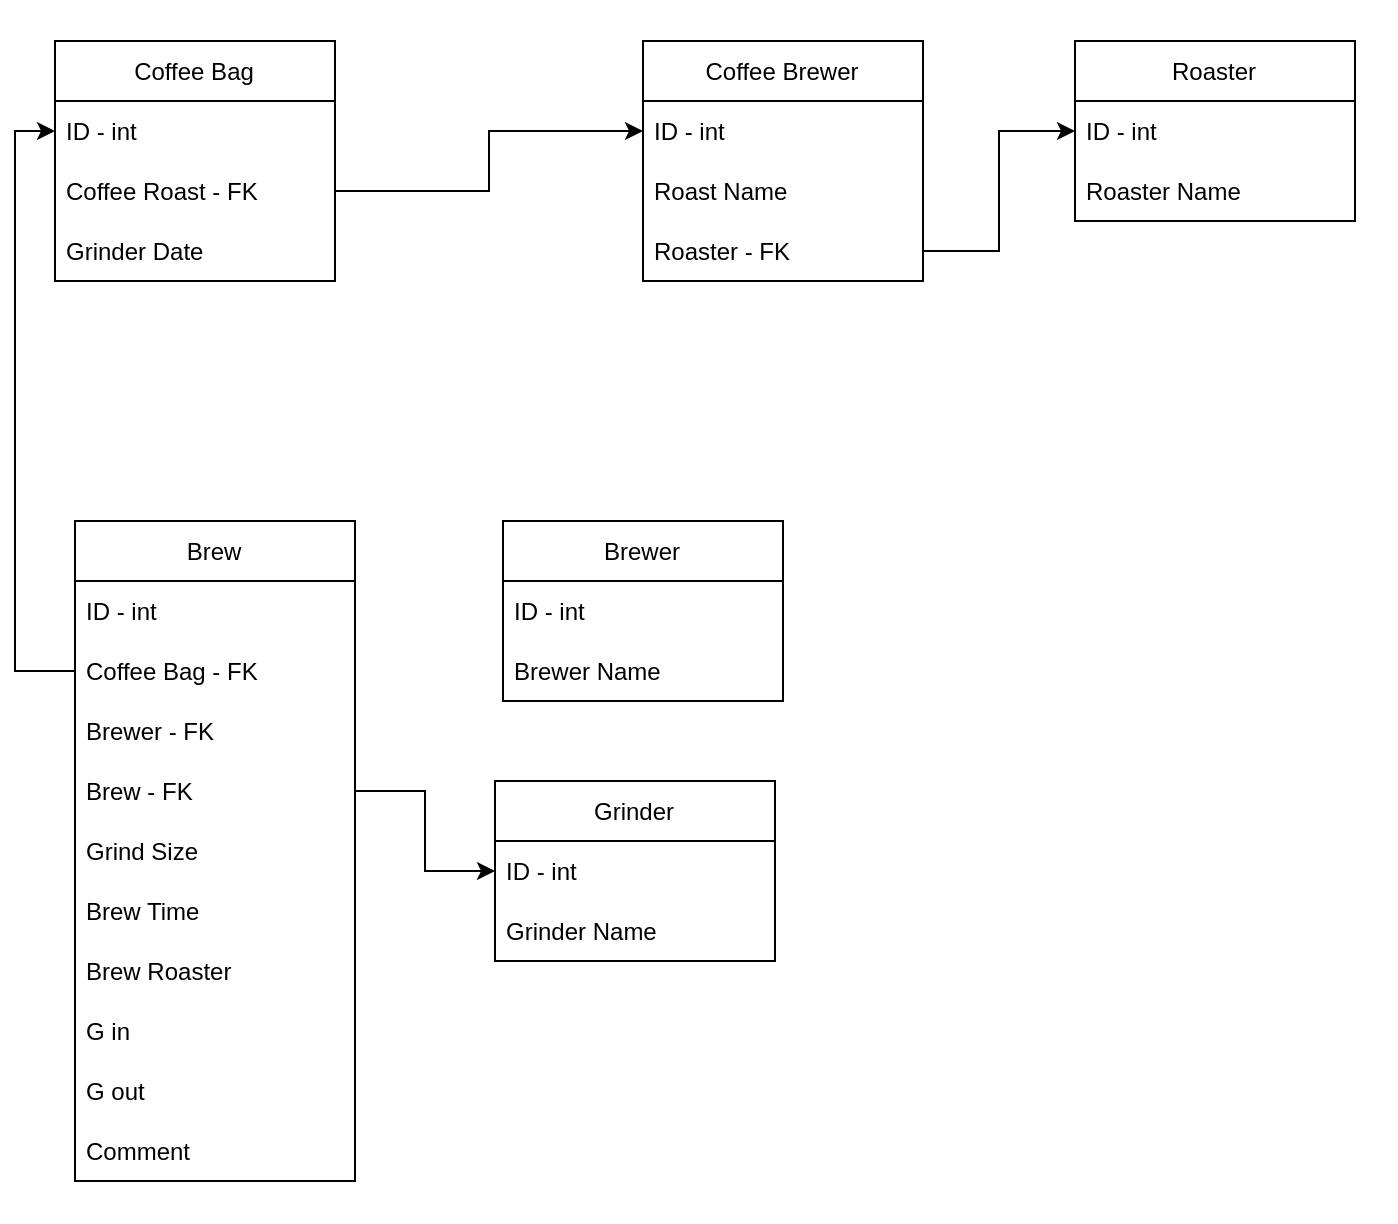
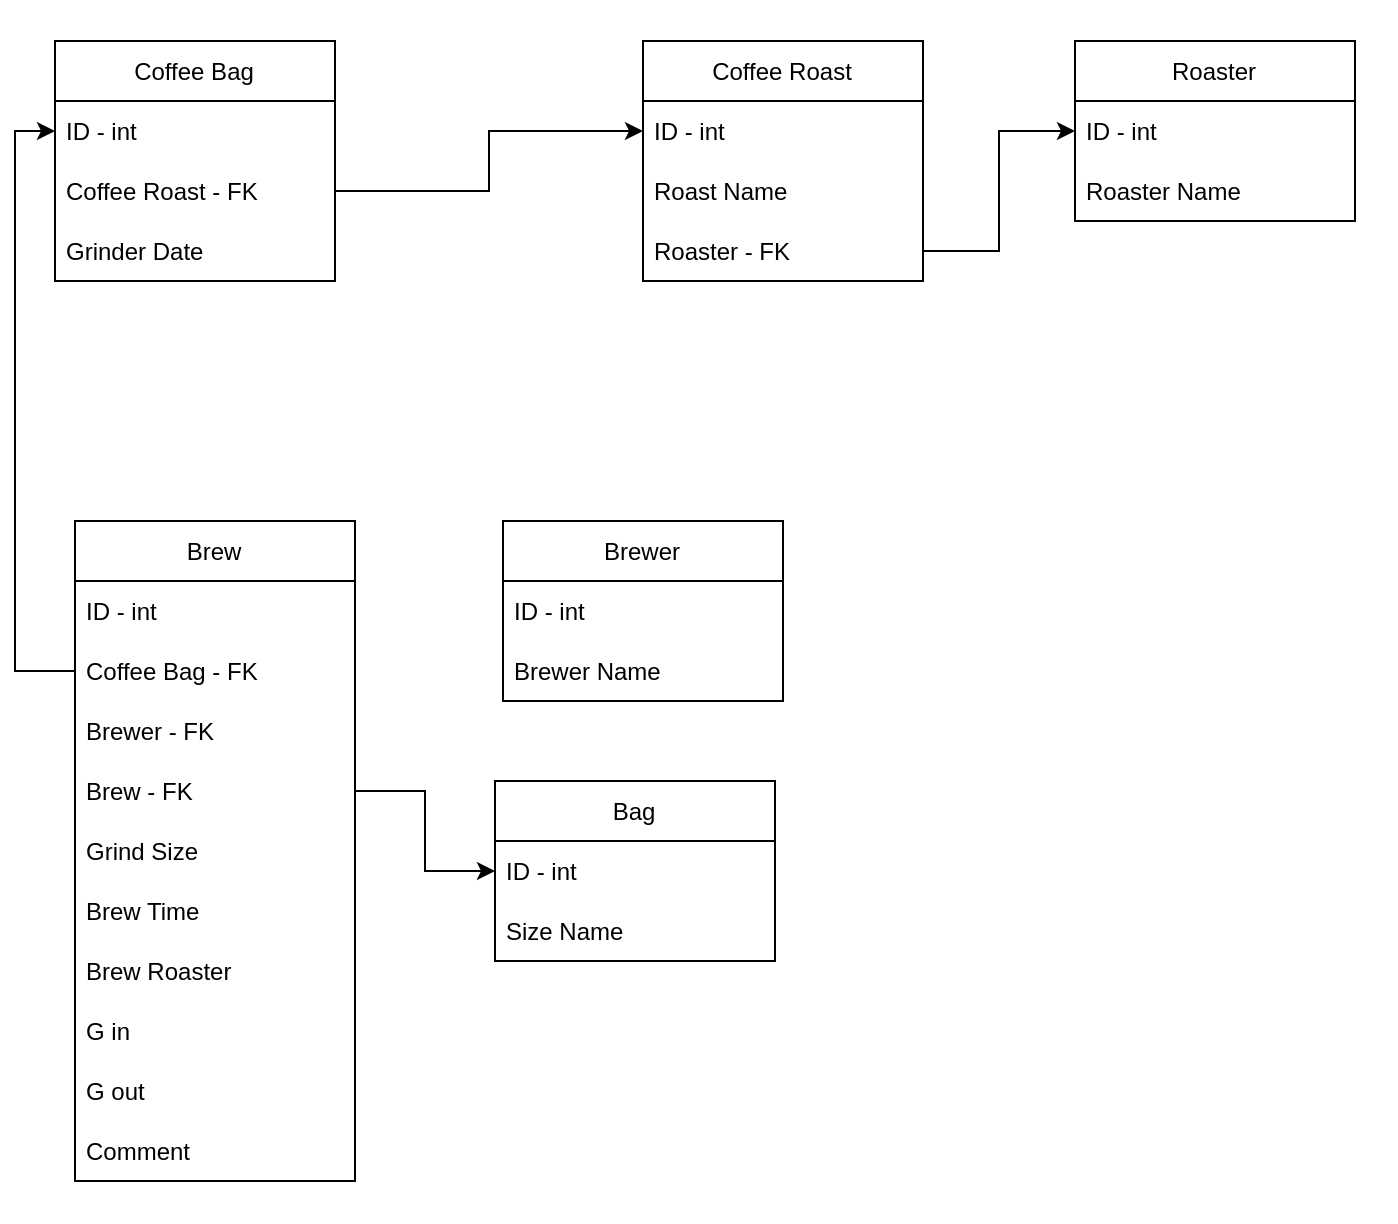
node "Coffee Brewer": label "Coffee Brewer" -> "Coffee Roast"
node "Grinder": label "Grinder" -> "Bag"
node "Grinder Name": label "Grinder Name" -> "Size Name"
